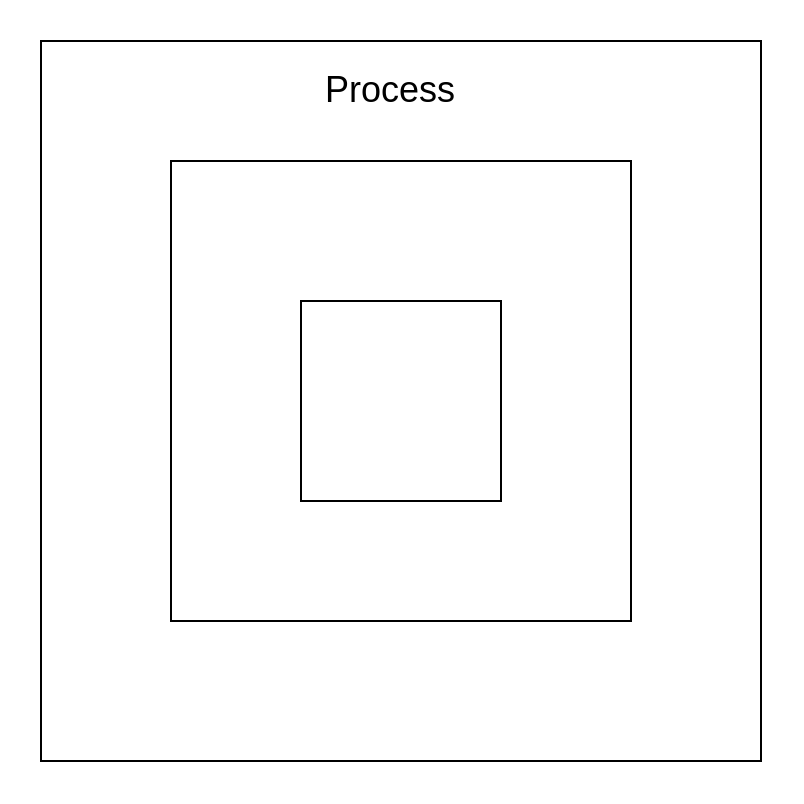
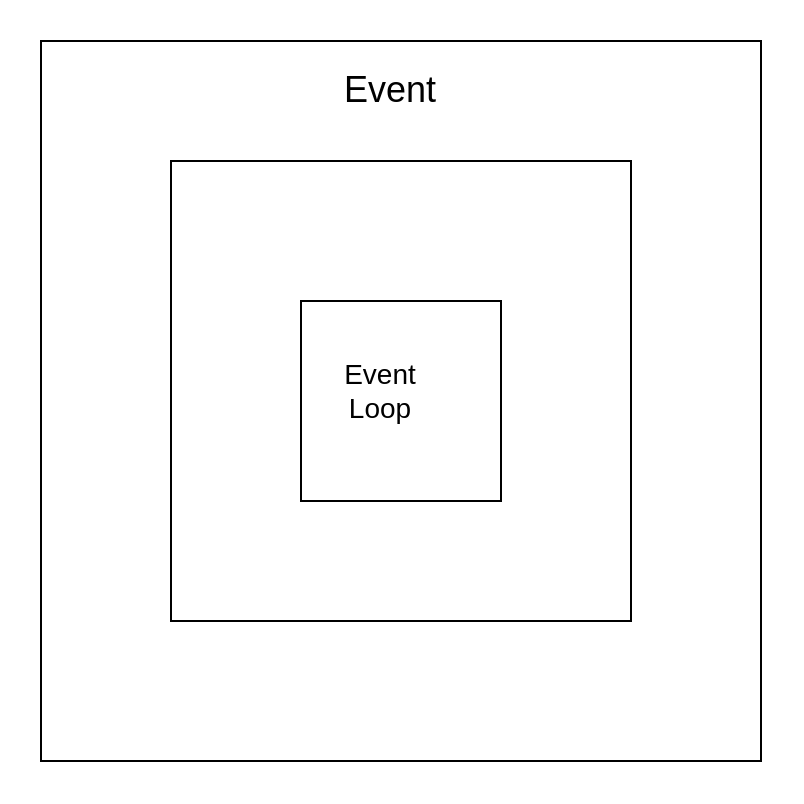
node "Process": label "Process" -> "Event"
node "Event Loop": added
